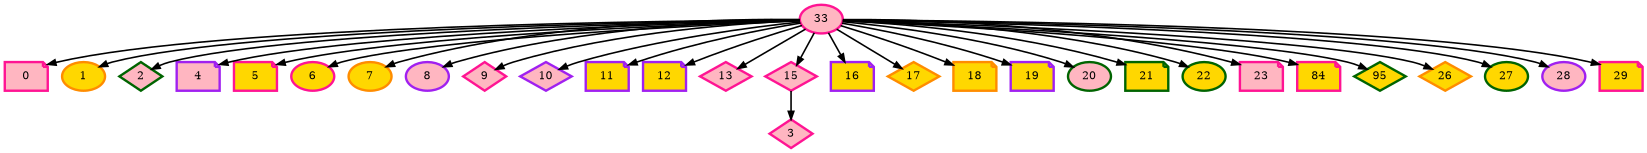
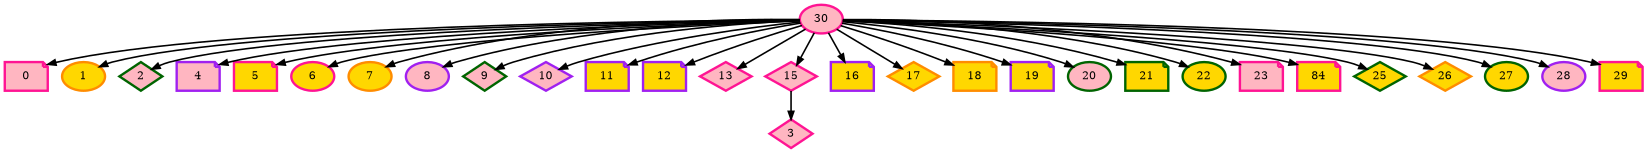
node "33": label "33" -> "30"
node "9": color deeppink -> darkgreen
node "95": label "95" -> "25"
